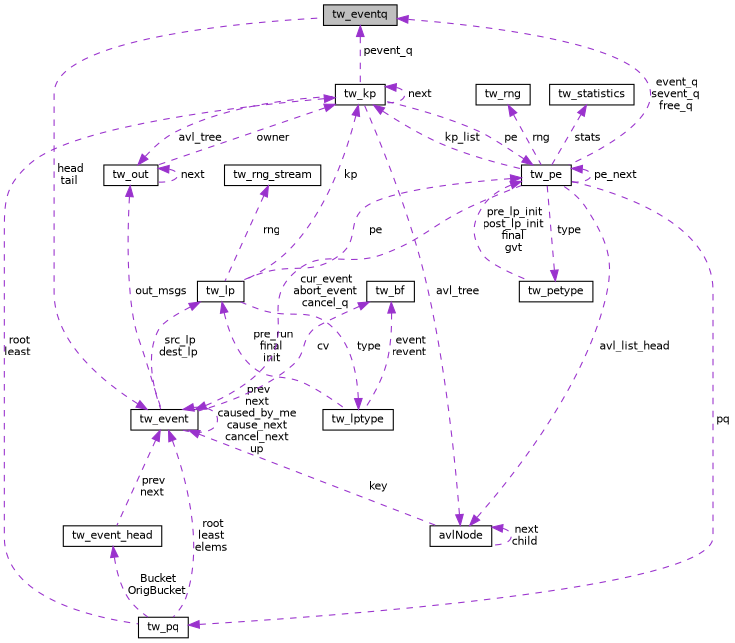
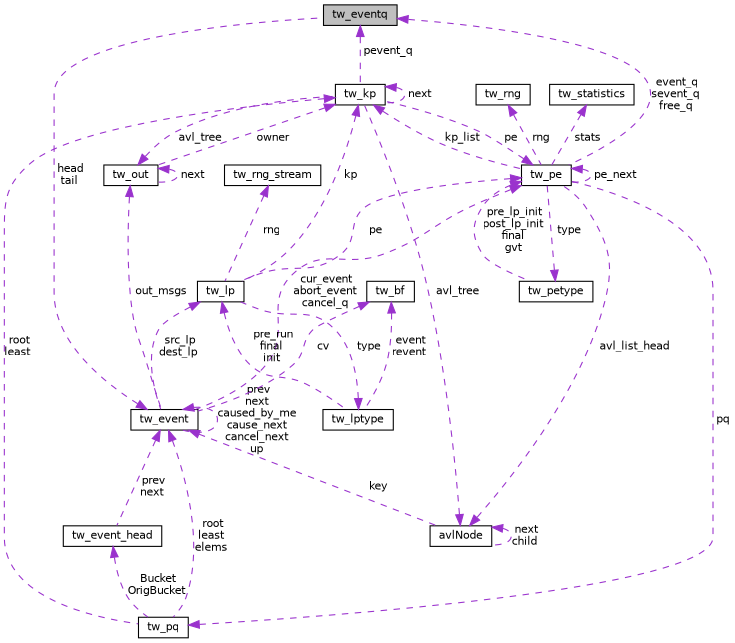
edge "tw_pe" -> "tw_event": reversed
